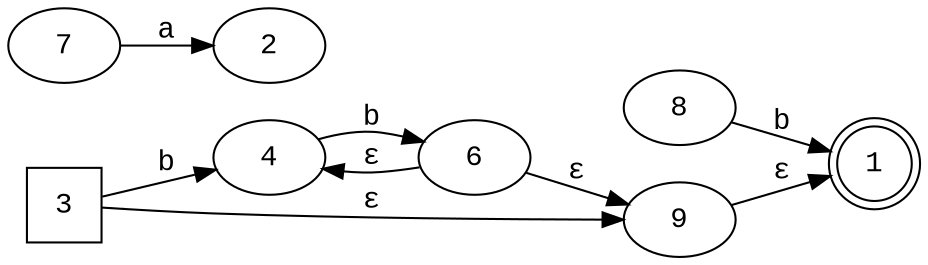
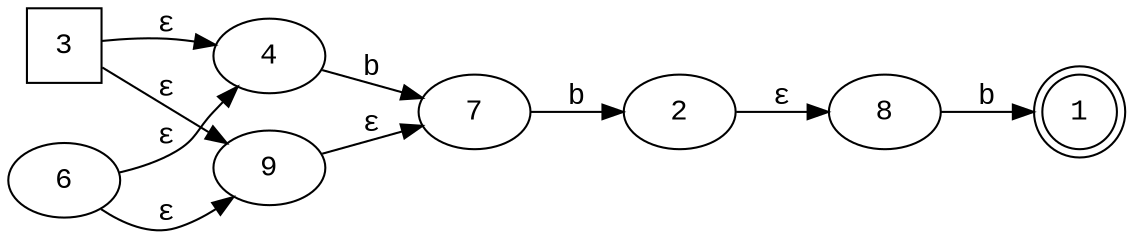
edge "7" -> "2": label "a" -> "b"
edge "2" -> "8": added, label "ɛ"
edge "4" -> "6": now "4" -> "7"
edge "3" -> "4": label "b" -> "ɛ"
edge "9" -> "1": now "9" -> "7"
